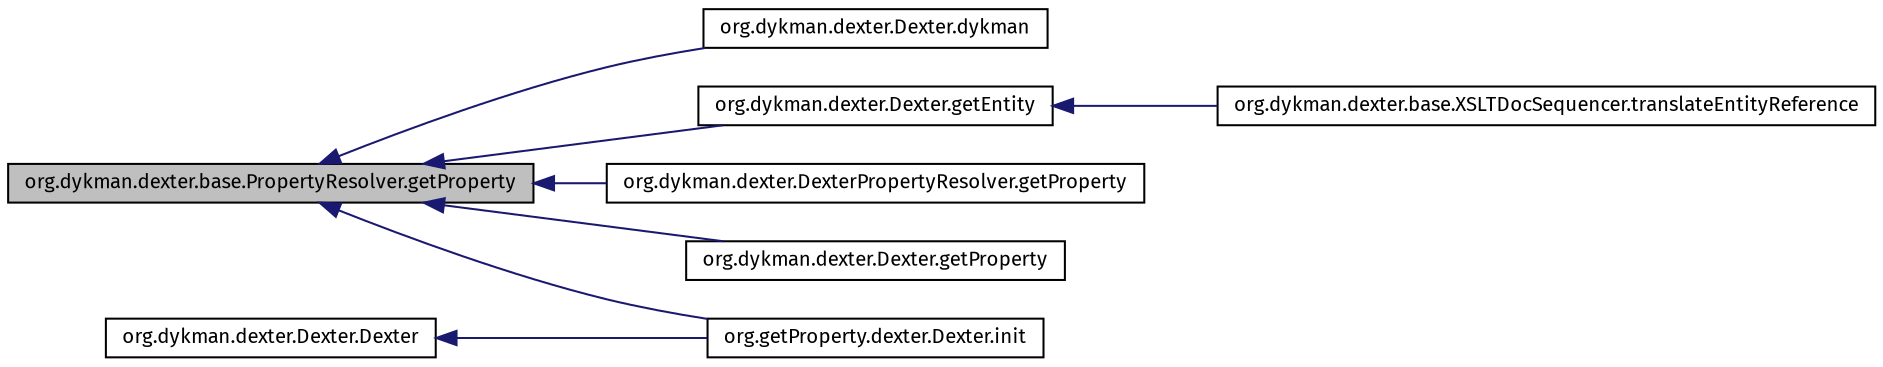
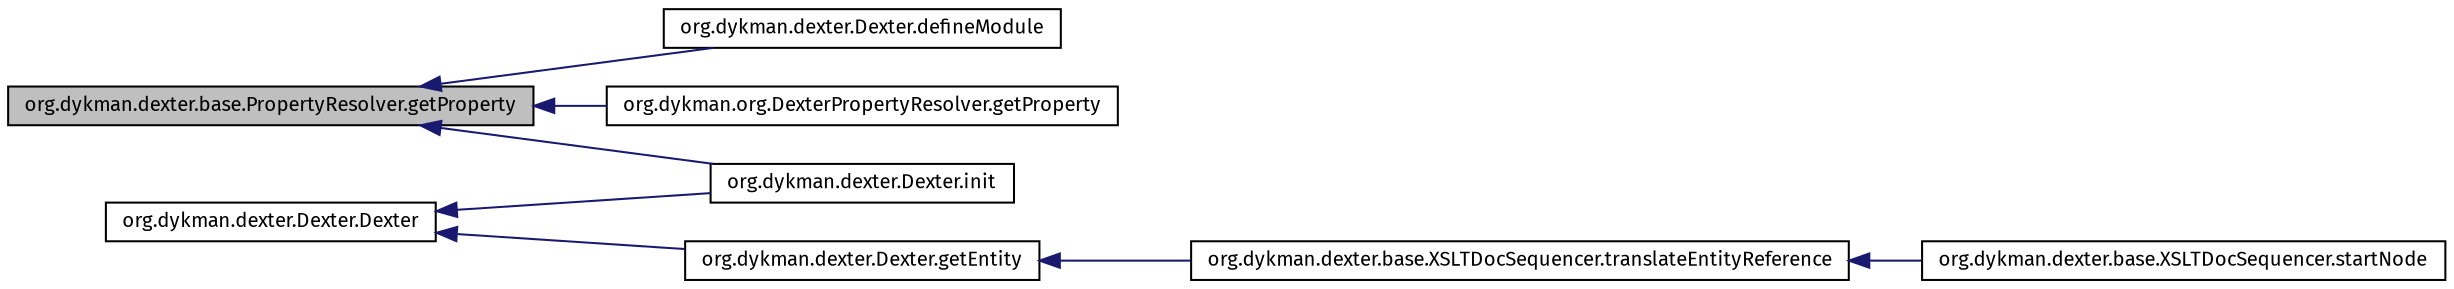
node "org.dykman.dexter.Dexter.dykman": label "org.dykman.dexter.Dexter.dykman" -> "org.dykman.dexter.Dexter.defineModule"
edge "org.dykman.dexter.Dexter.getEntity" -> "org.dykman.dexter.base.PropertyResolver.getProperty": now "org.dykman.dexter.Dexter.getEntity" -> "org.dykman.dexter.Dexter.Dexter"
node "org.dykman.dexter.DexterPropertyResolver.getProperty": label "org.dykman.dexter.DexterPropertyResolver.getProperty" -> "org.dykman.org.DexterPropertyResolver.getProperty"
node "org.dykman.dexter.Dexter.getProperty": removed
node "org.dykman.dexter.base.XSLTDocSequencer.startNode": added
node "org.getProperty.dexter.Dexter.init": label "org.getProperty.dexter.Dexter.init" -> "org.dykman.dexter.Dexter.init"
